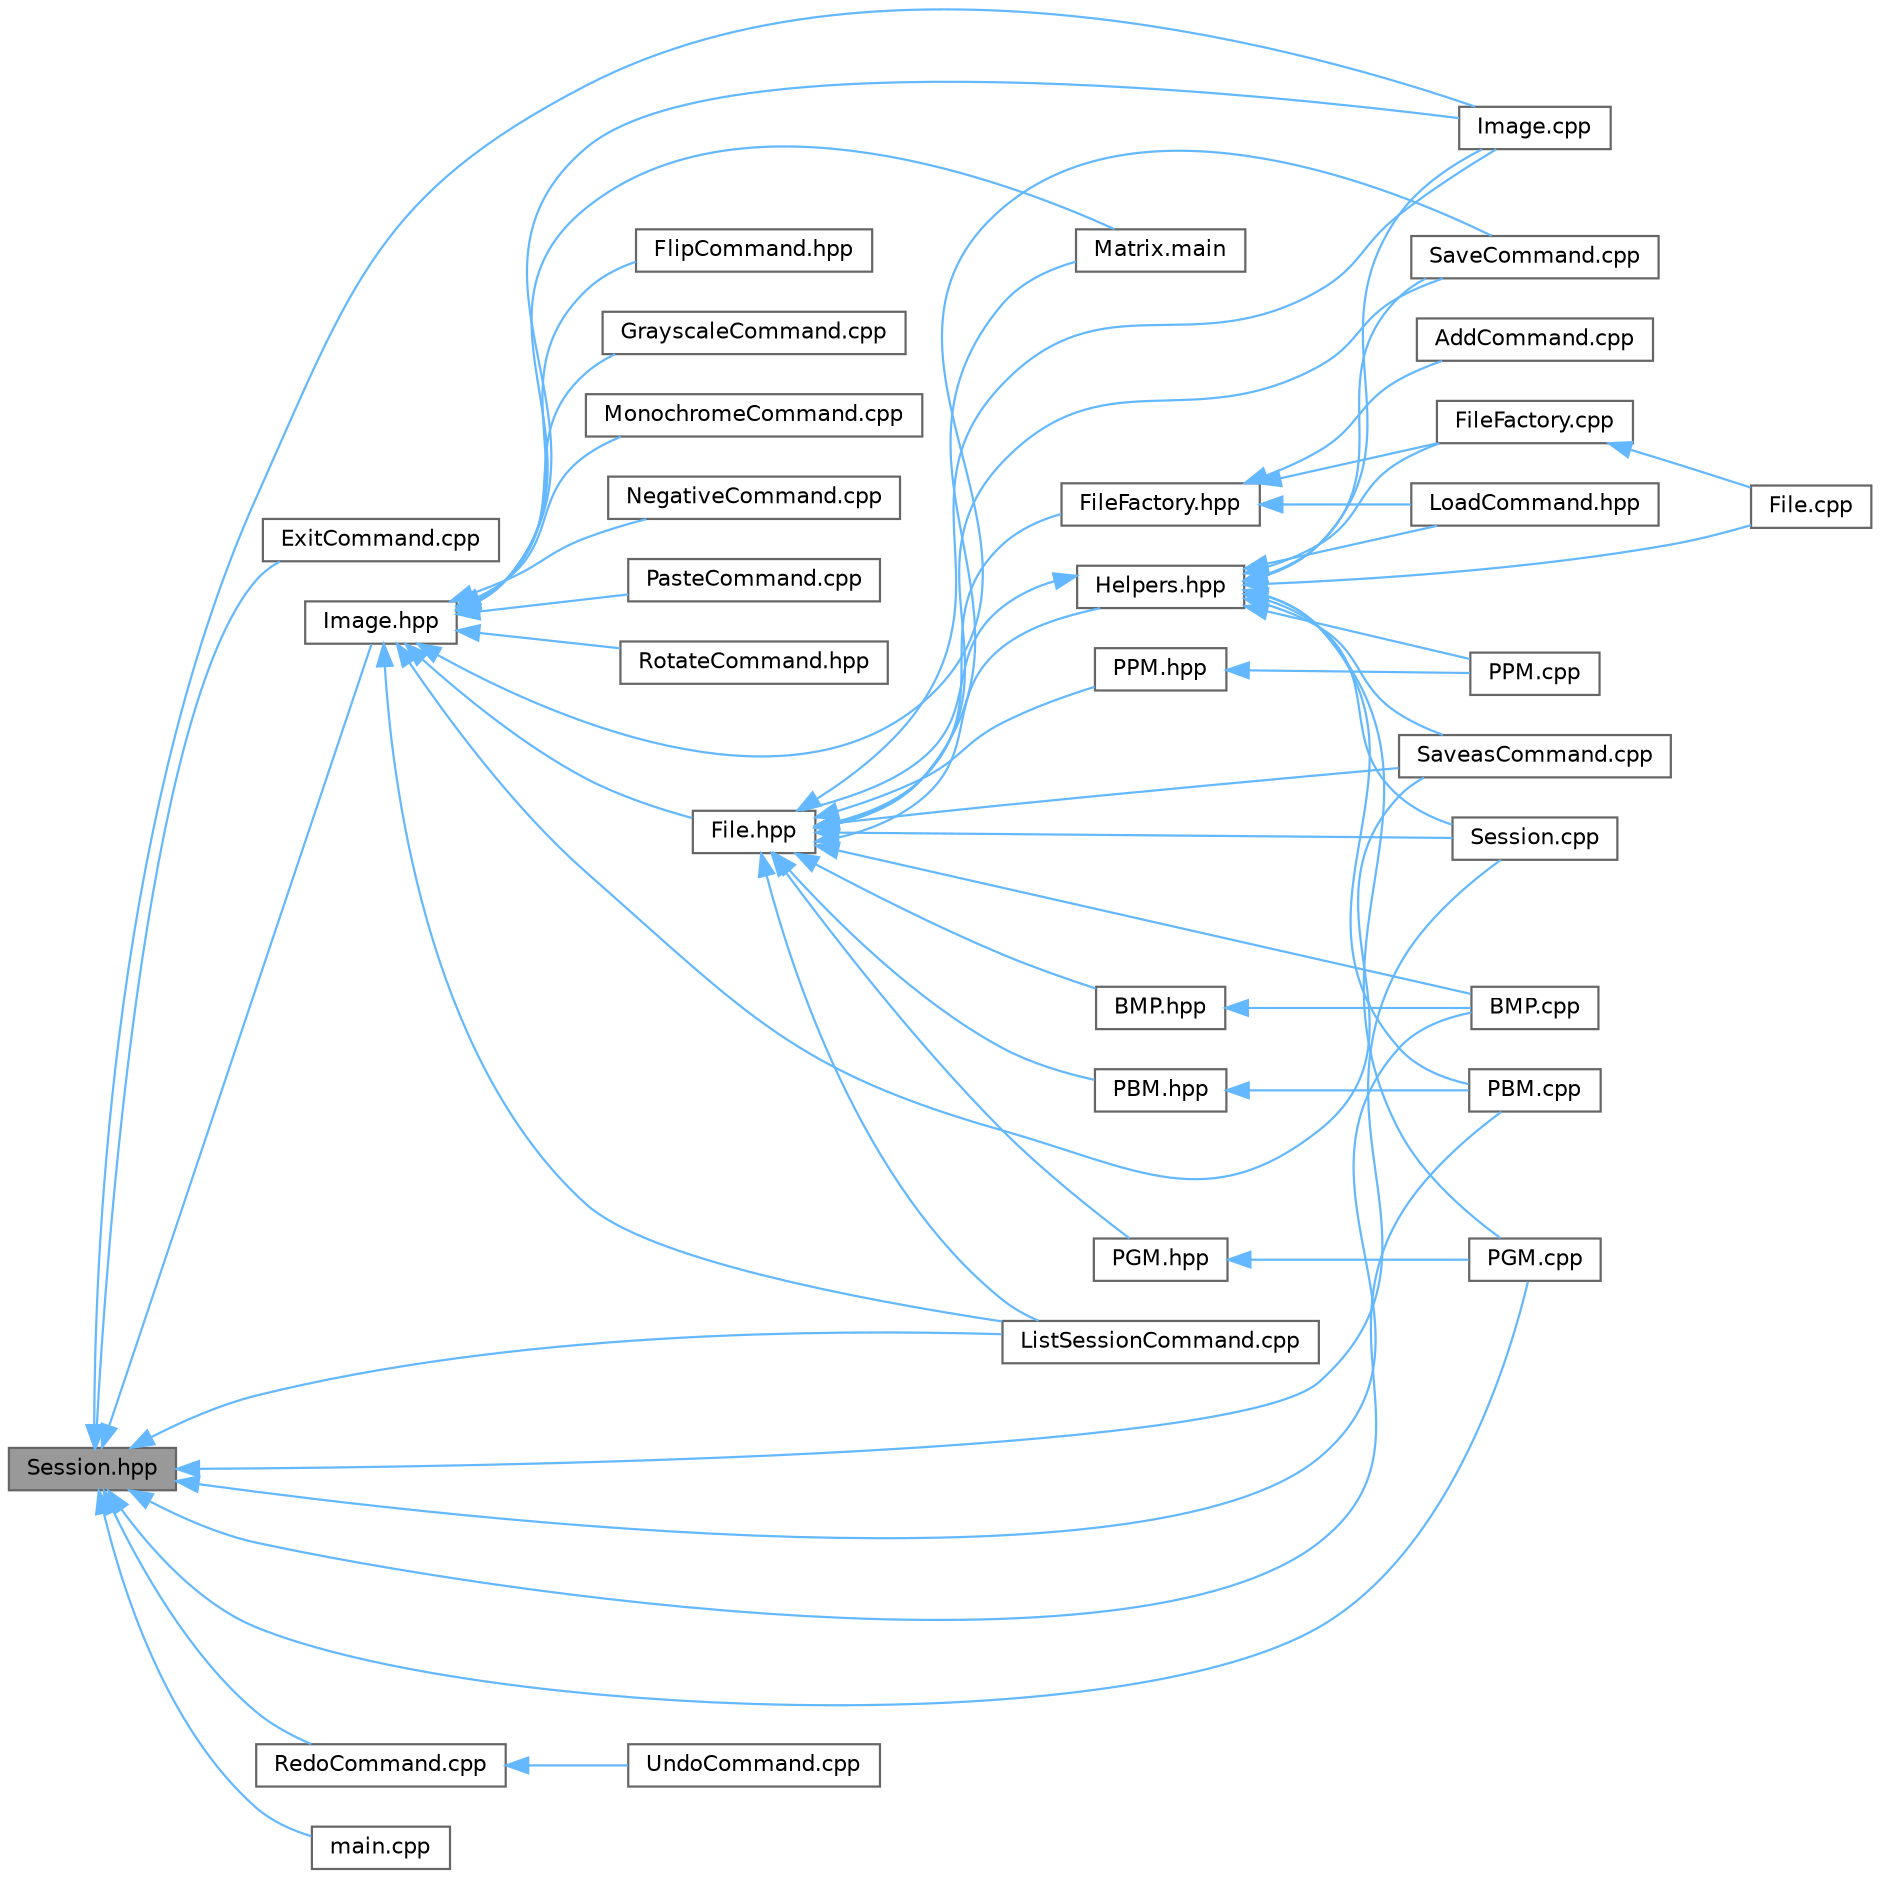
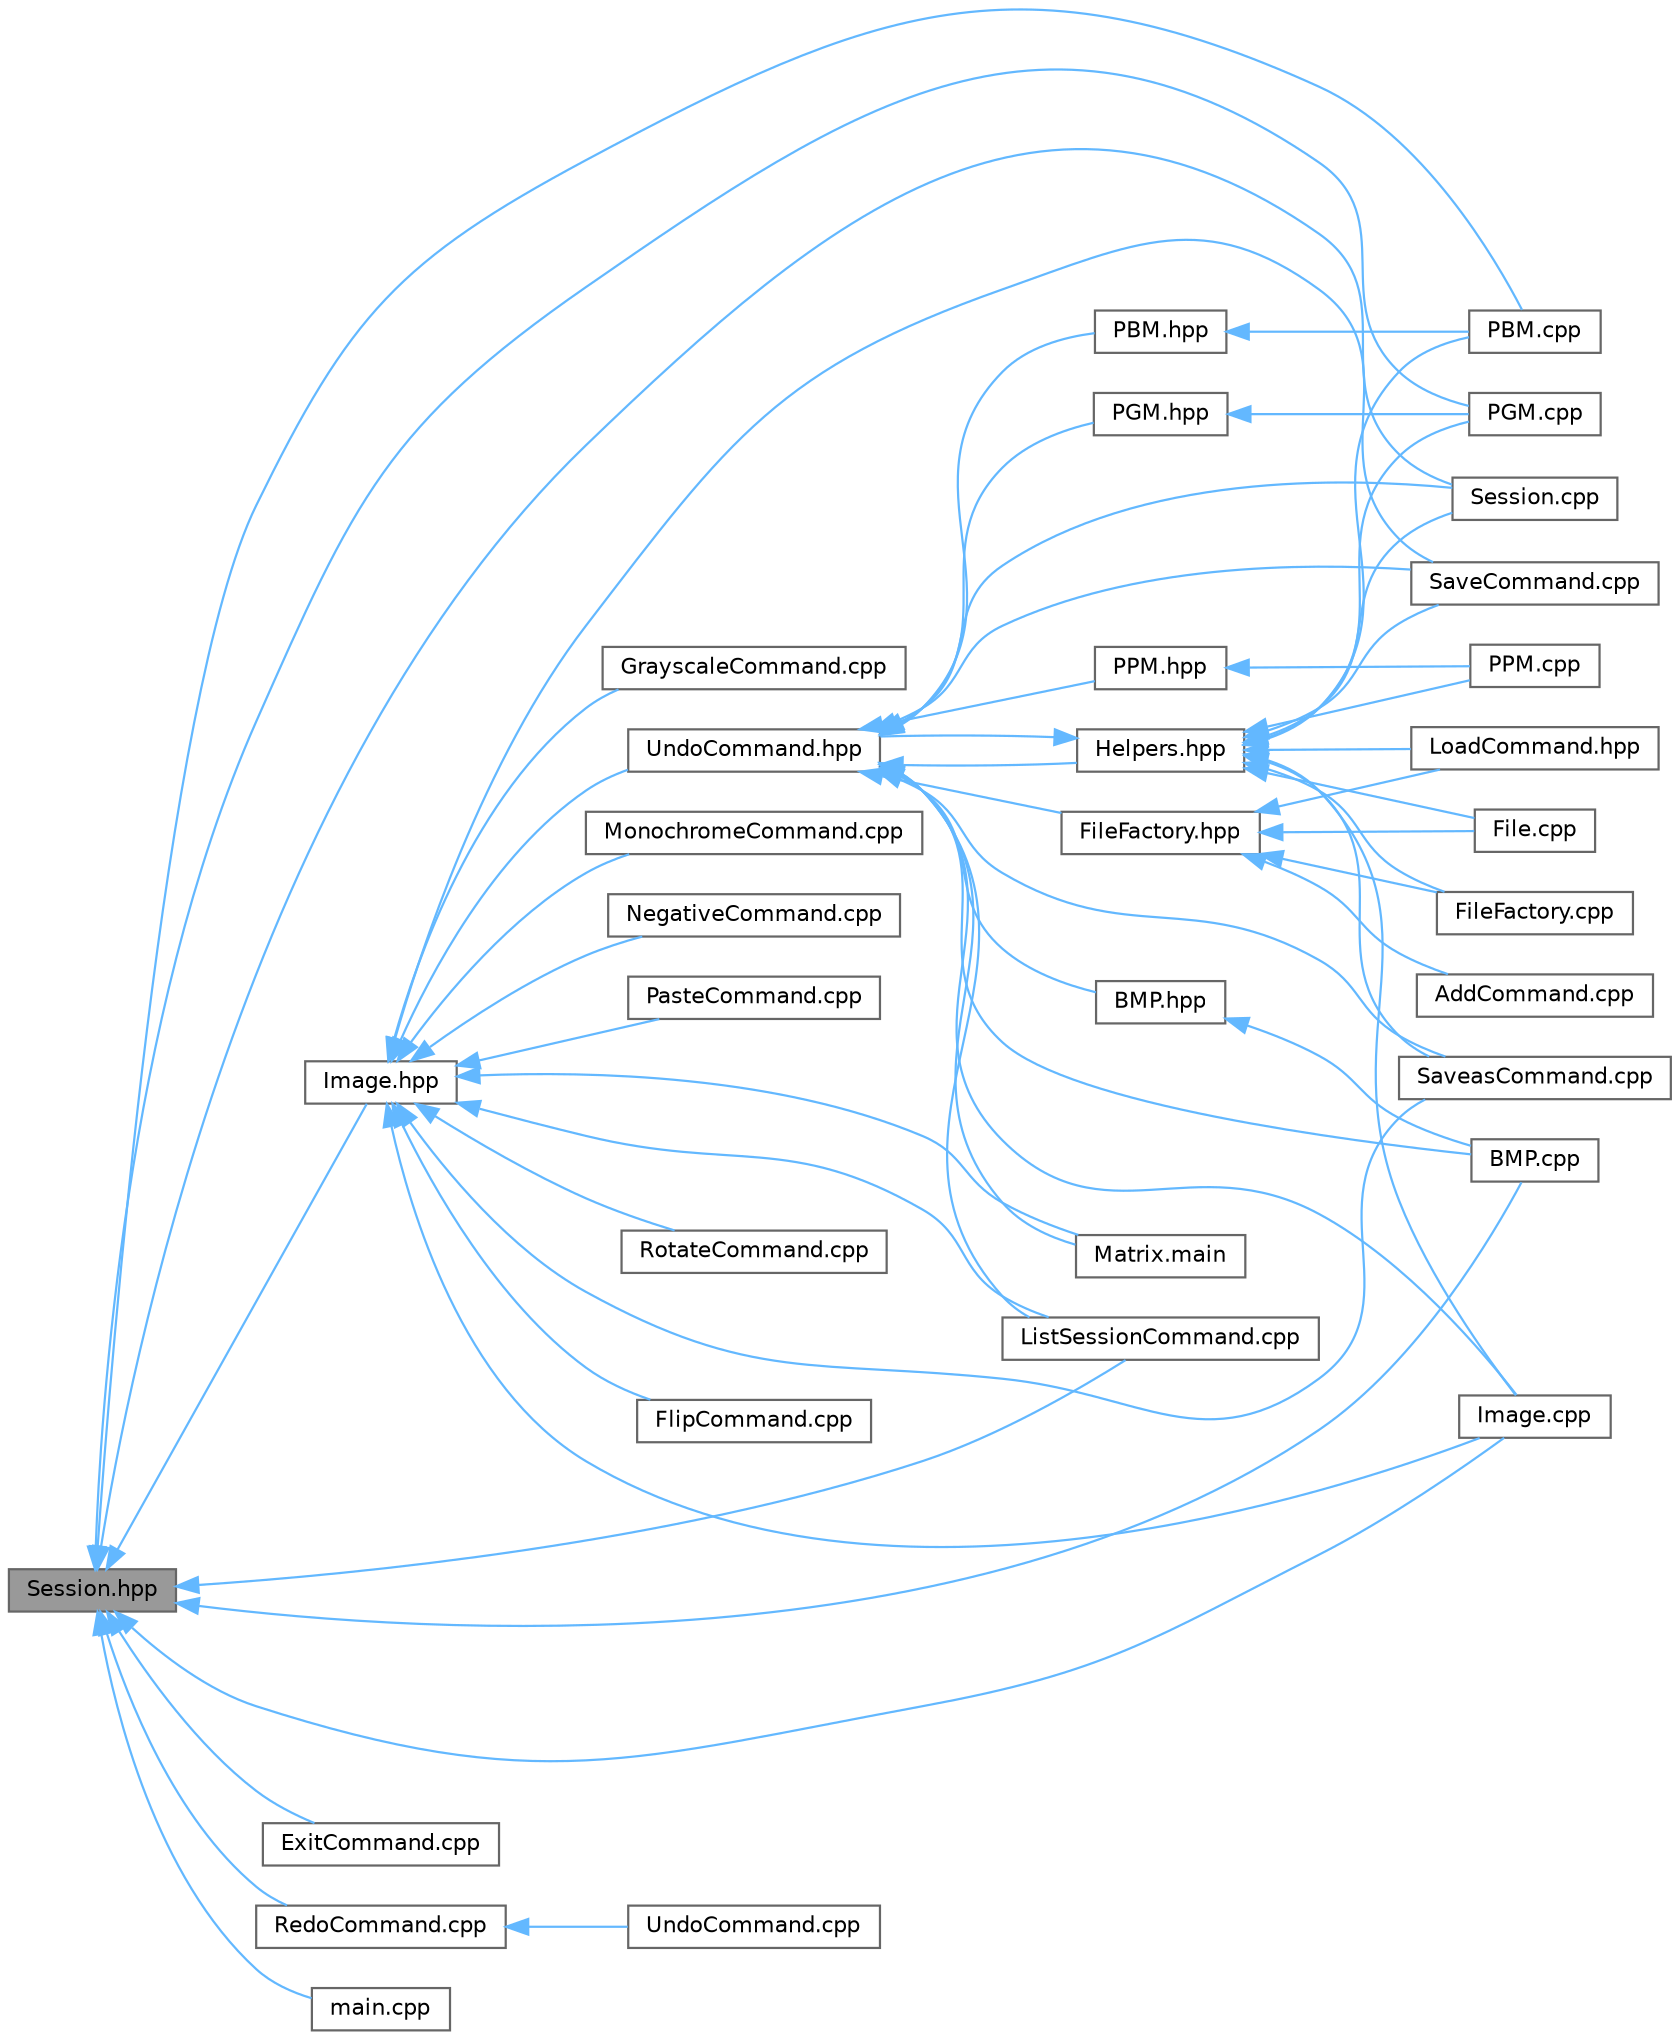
node "FlipCommand.hpp": label "FlipCommand.hpp" -> "FlipCommand.cpp"
edge "File.cpp" -> "FileFactory.cpp": now "File.cpp" -> "FileFactory.hpp"
node "RotateCommand.hpp": label "RotateCommand.hpp" -> "RotateCommand.cpp"
node "File.hpp": label "File.hpp" -> "UndoCommand.hpp"
